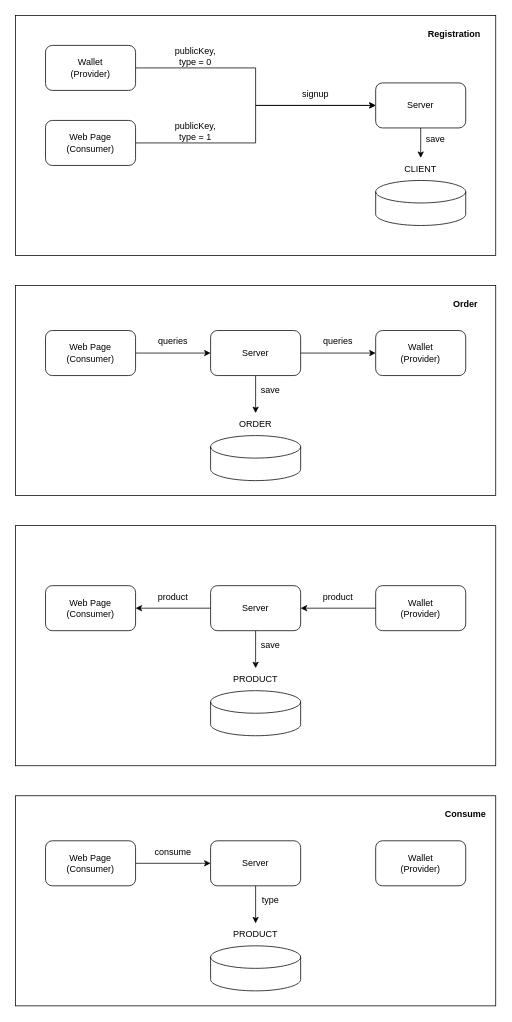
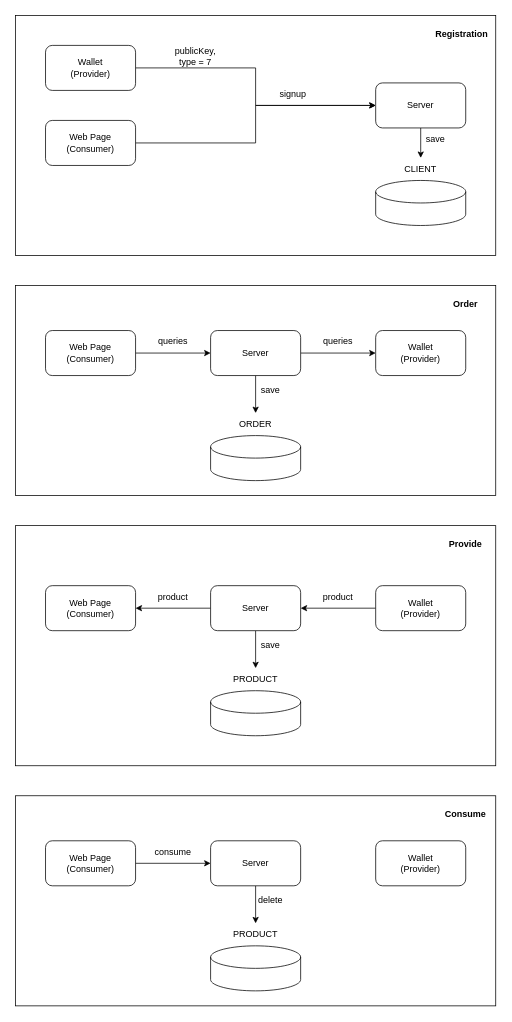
node "Registration": moved (454, 34) -> (462, 34)
node "publicKey, type = 0": label "publicKey, type = 0" -> "publicKey, type = 7"
node "signup": moved (315, 94) -> (293, 94)
node "publicKey, type = 1": removed
node "Provide": added
node "type": label "type" -> "delete"
